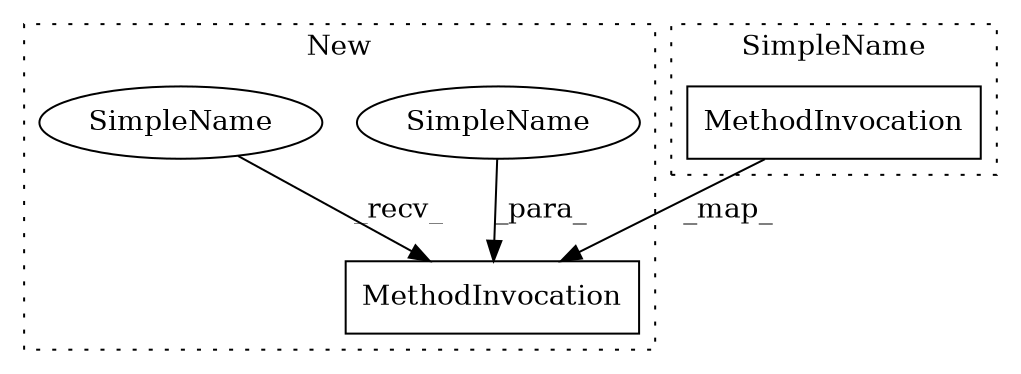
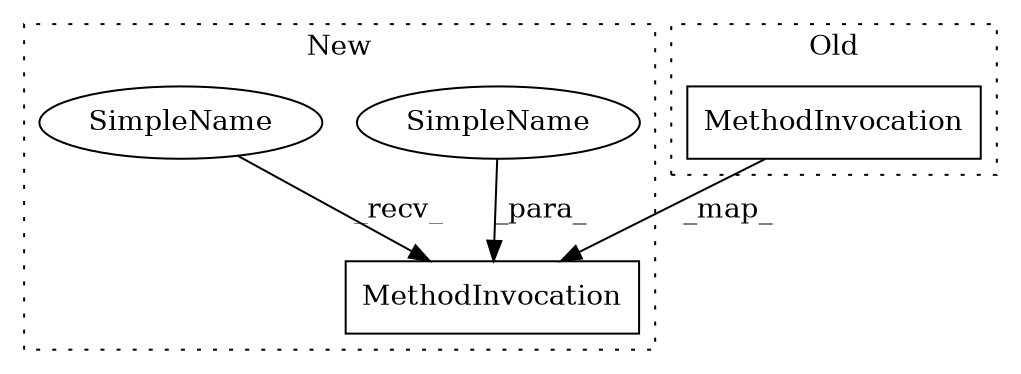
cluster "SimpleName": label "SimpleName" -> "Old"
